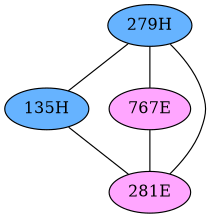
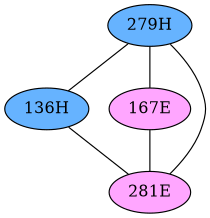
node "135H": label "135H" -> "136H"
node "767E": label "767E" -> "167E"
